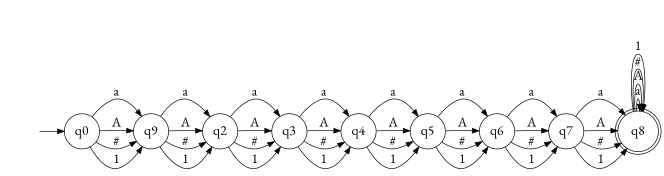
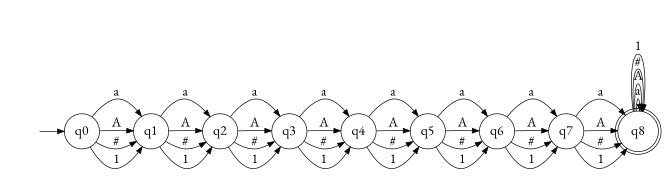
node "q9": label "q9" -> "q1"
